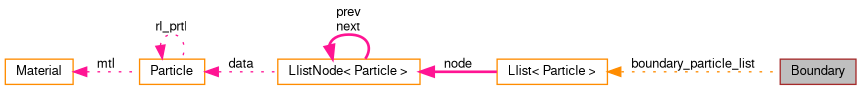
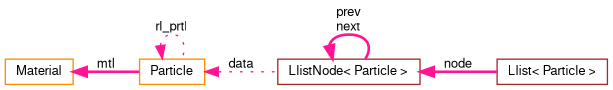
edge "Particle" -> "Material": style dotted -> bold
node "LlistNode< Particle >": color darkorange -> brown
node "Llist< Particle >": color darkorange -> brown
node "Boundary": removed
